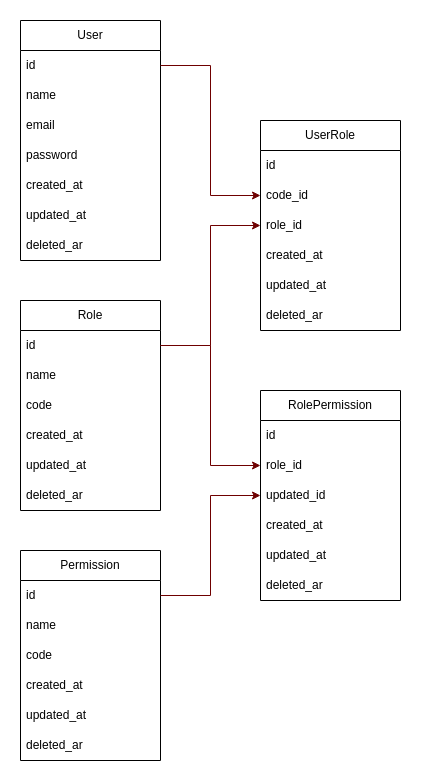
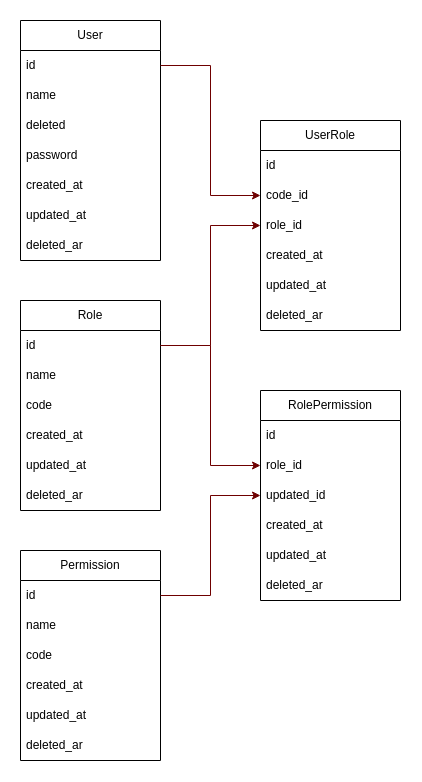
node "email": label "email" -> "deleted"
